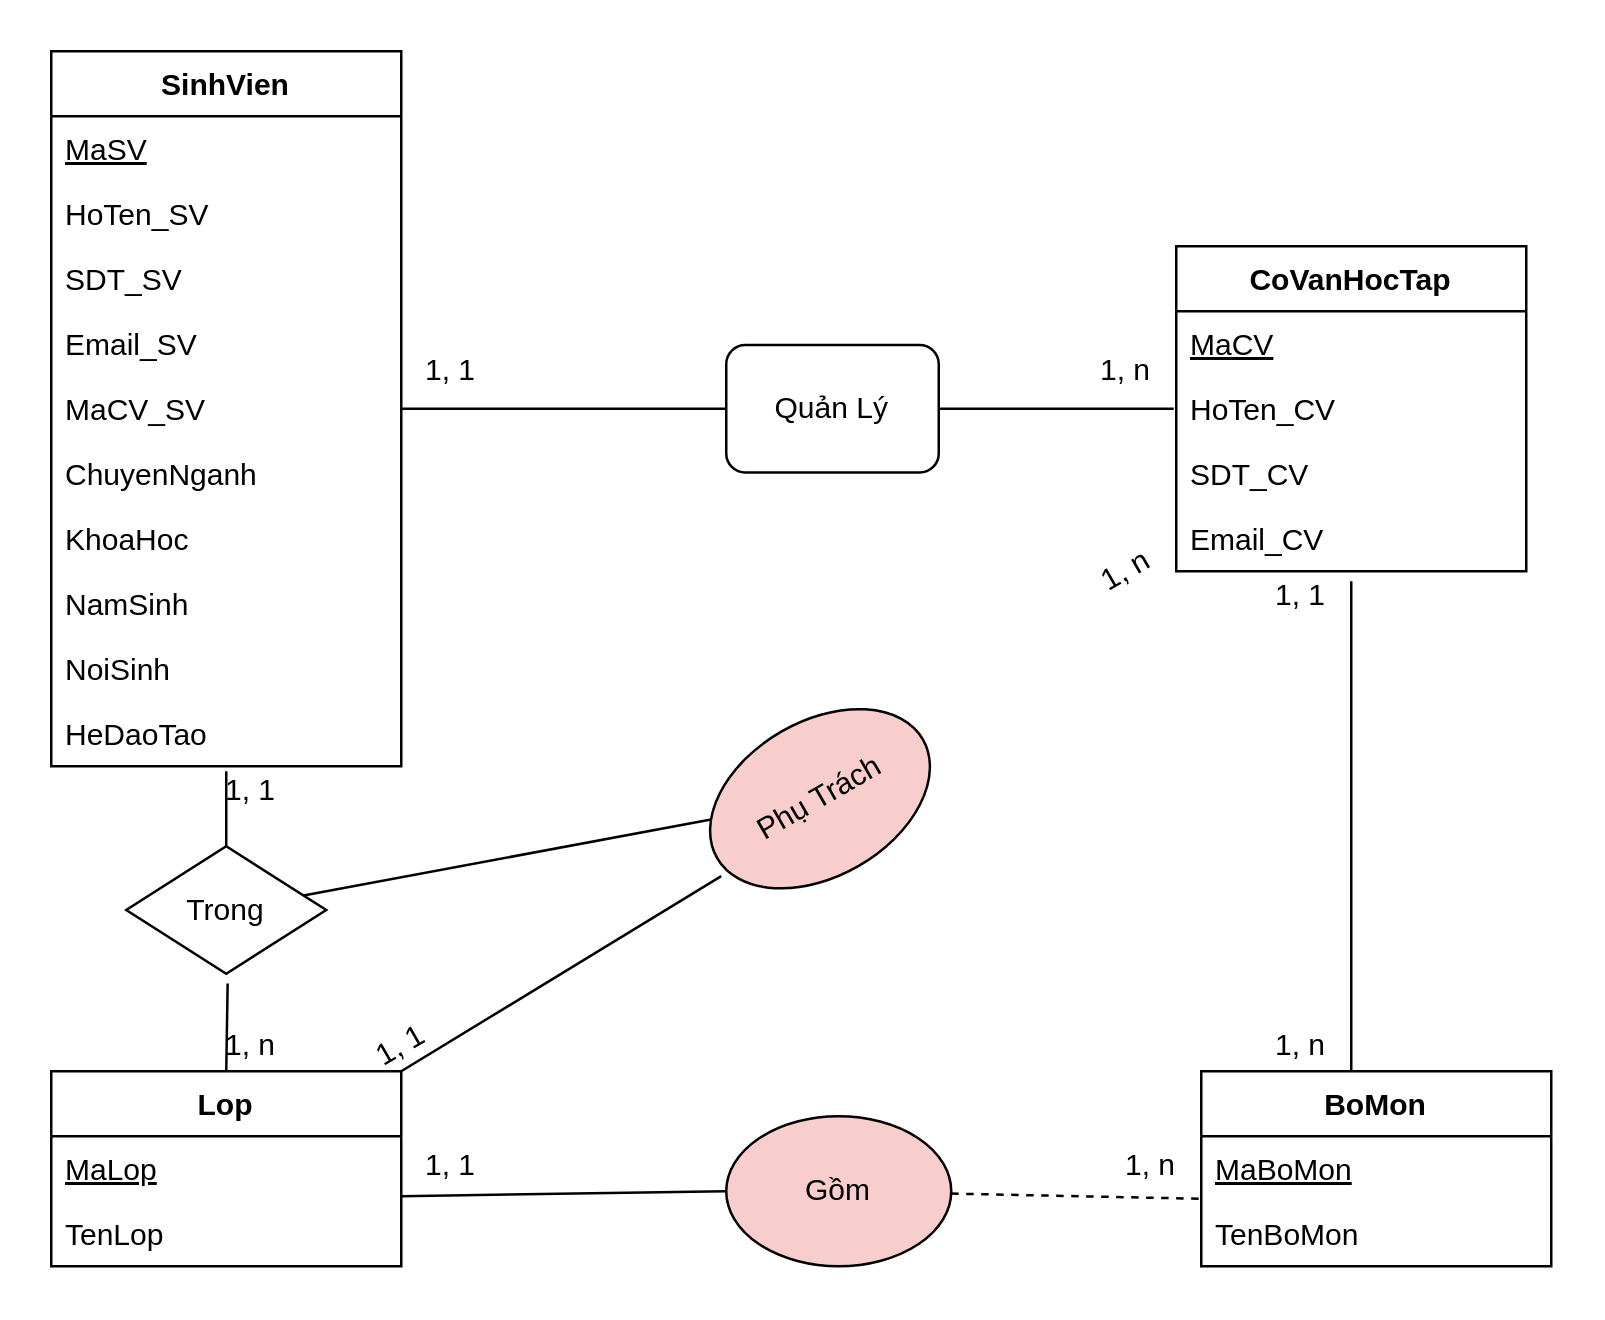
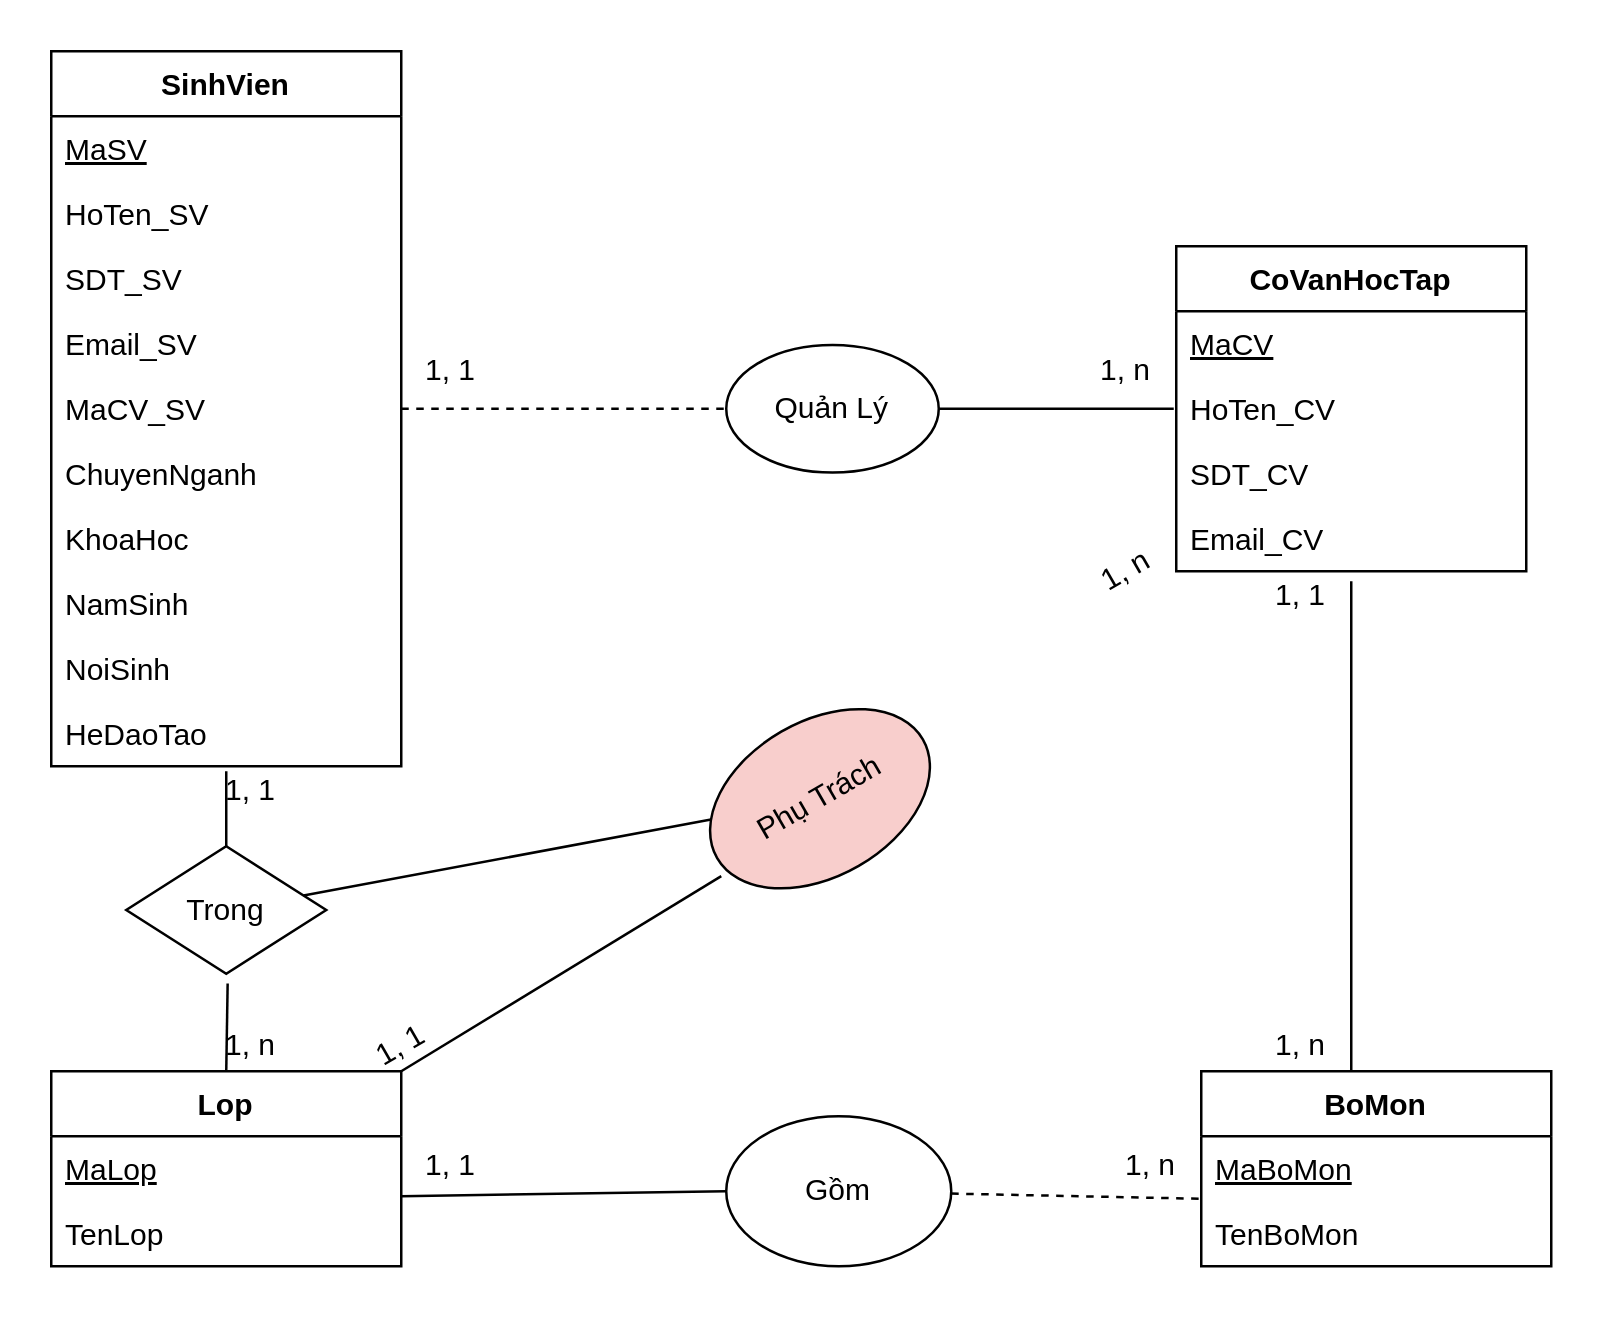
edge "MaCV_SV" -- "Quản Lý": style solid -> dashed
node "Quản Lý": shape rounded rectangle -> ellipse
node "Gồm": fillcolor #f8cecc -> #ffffff
